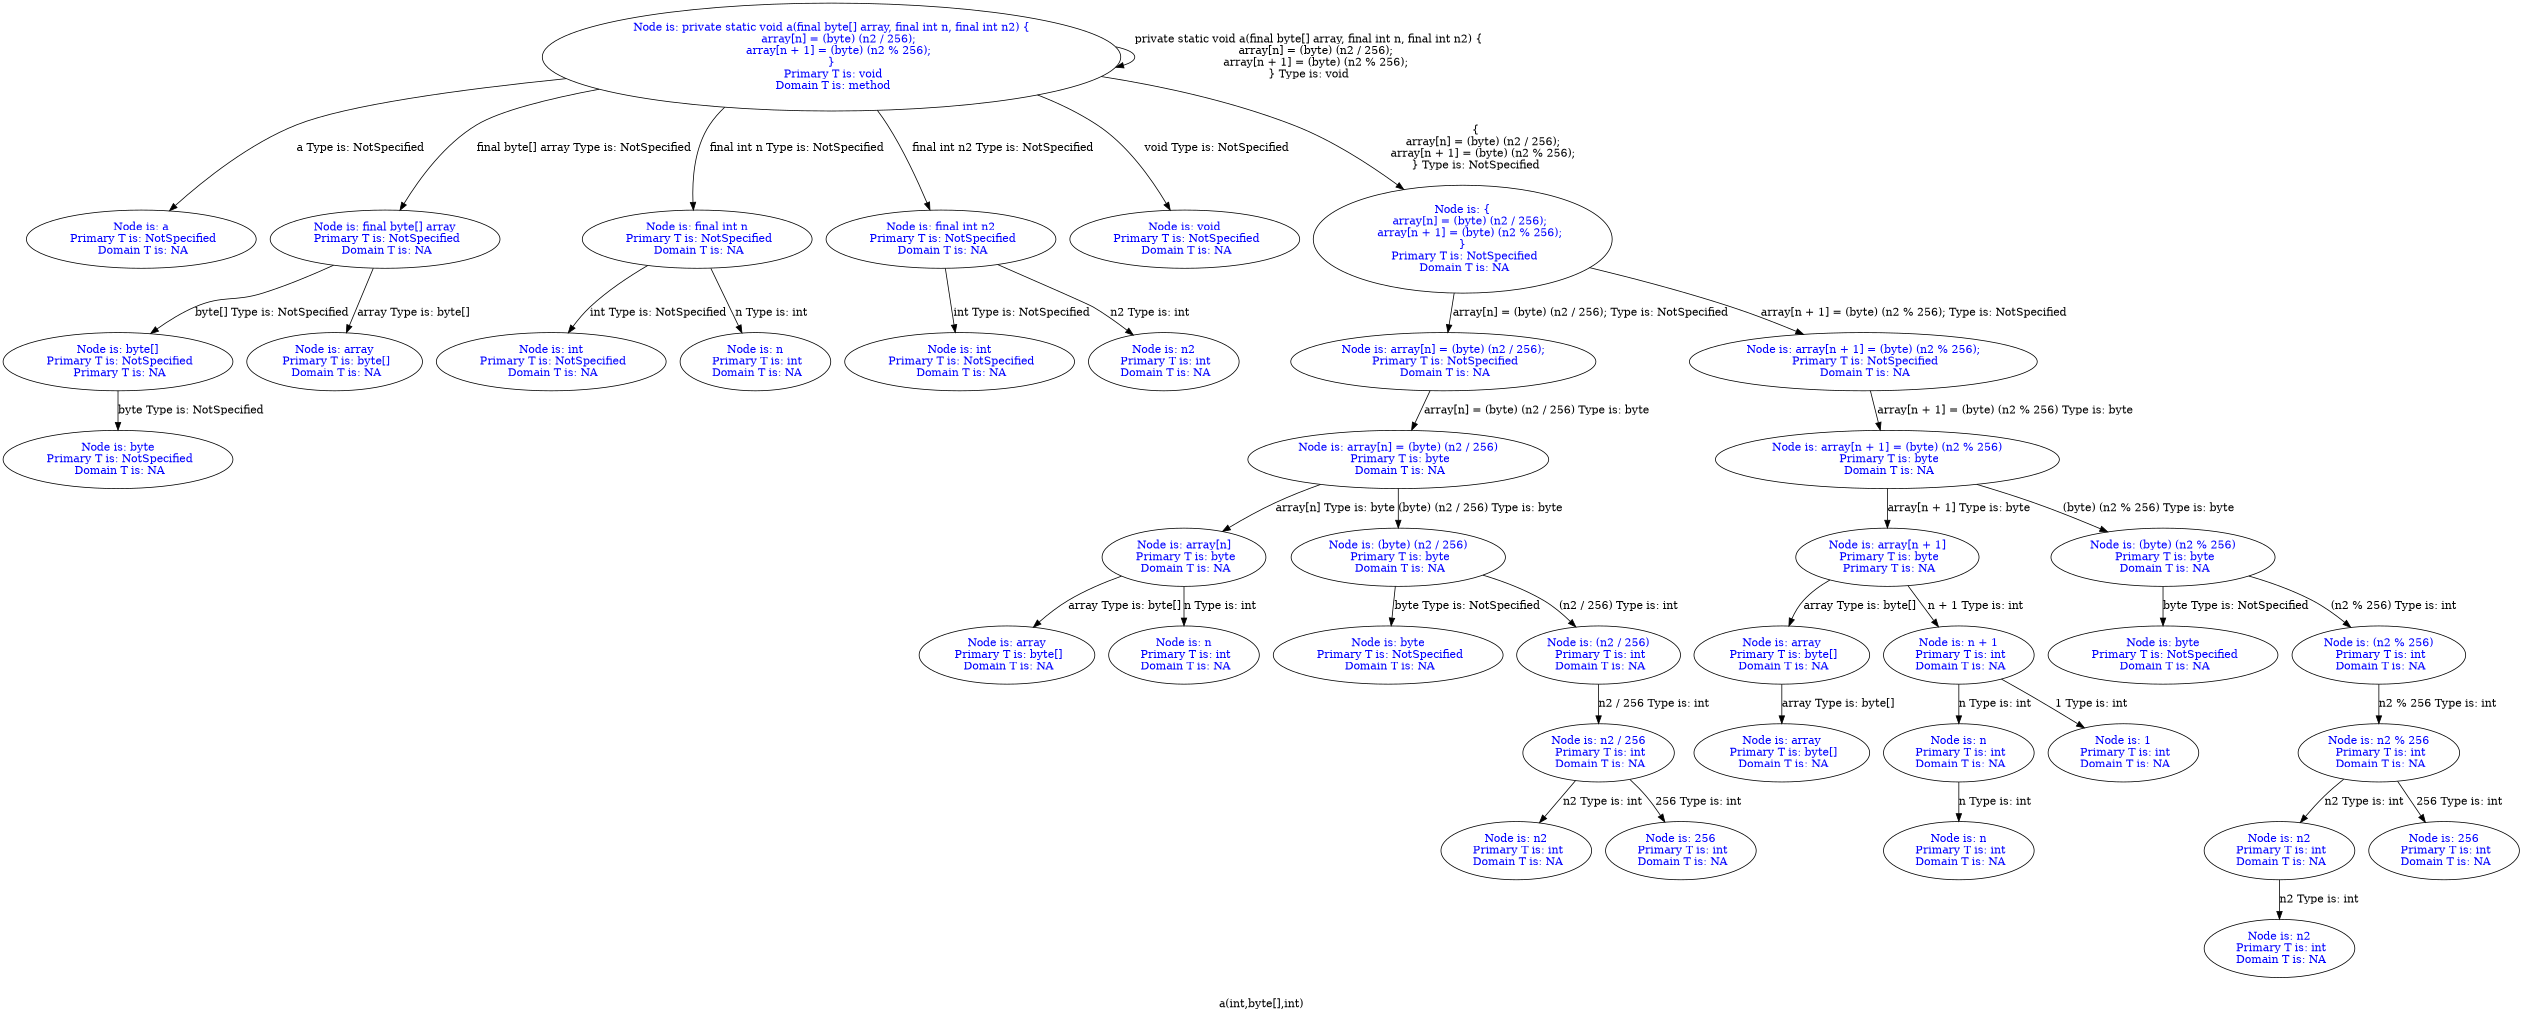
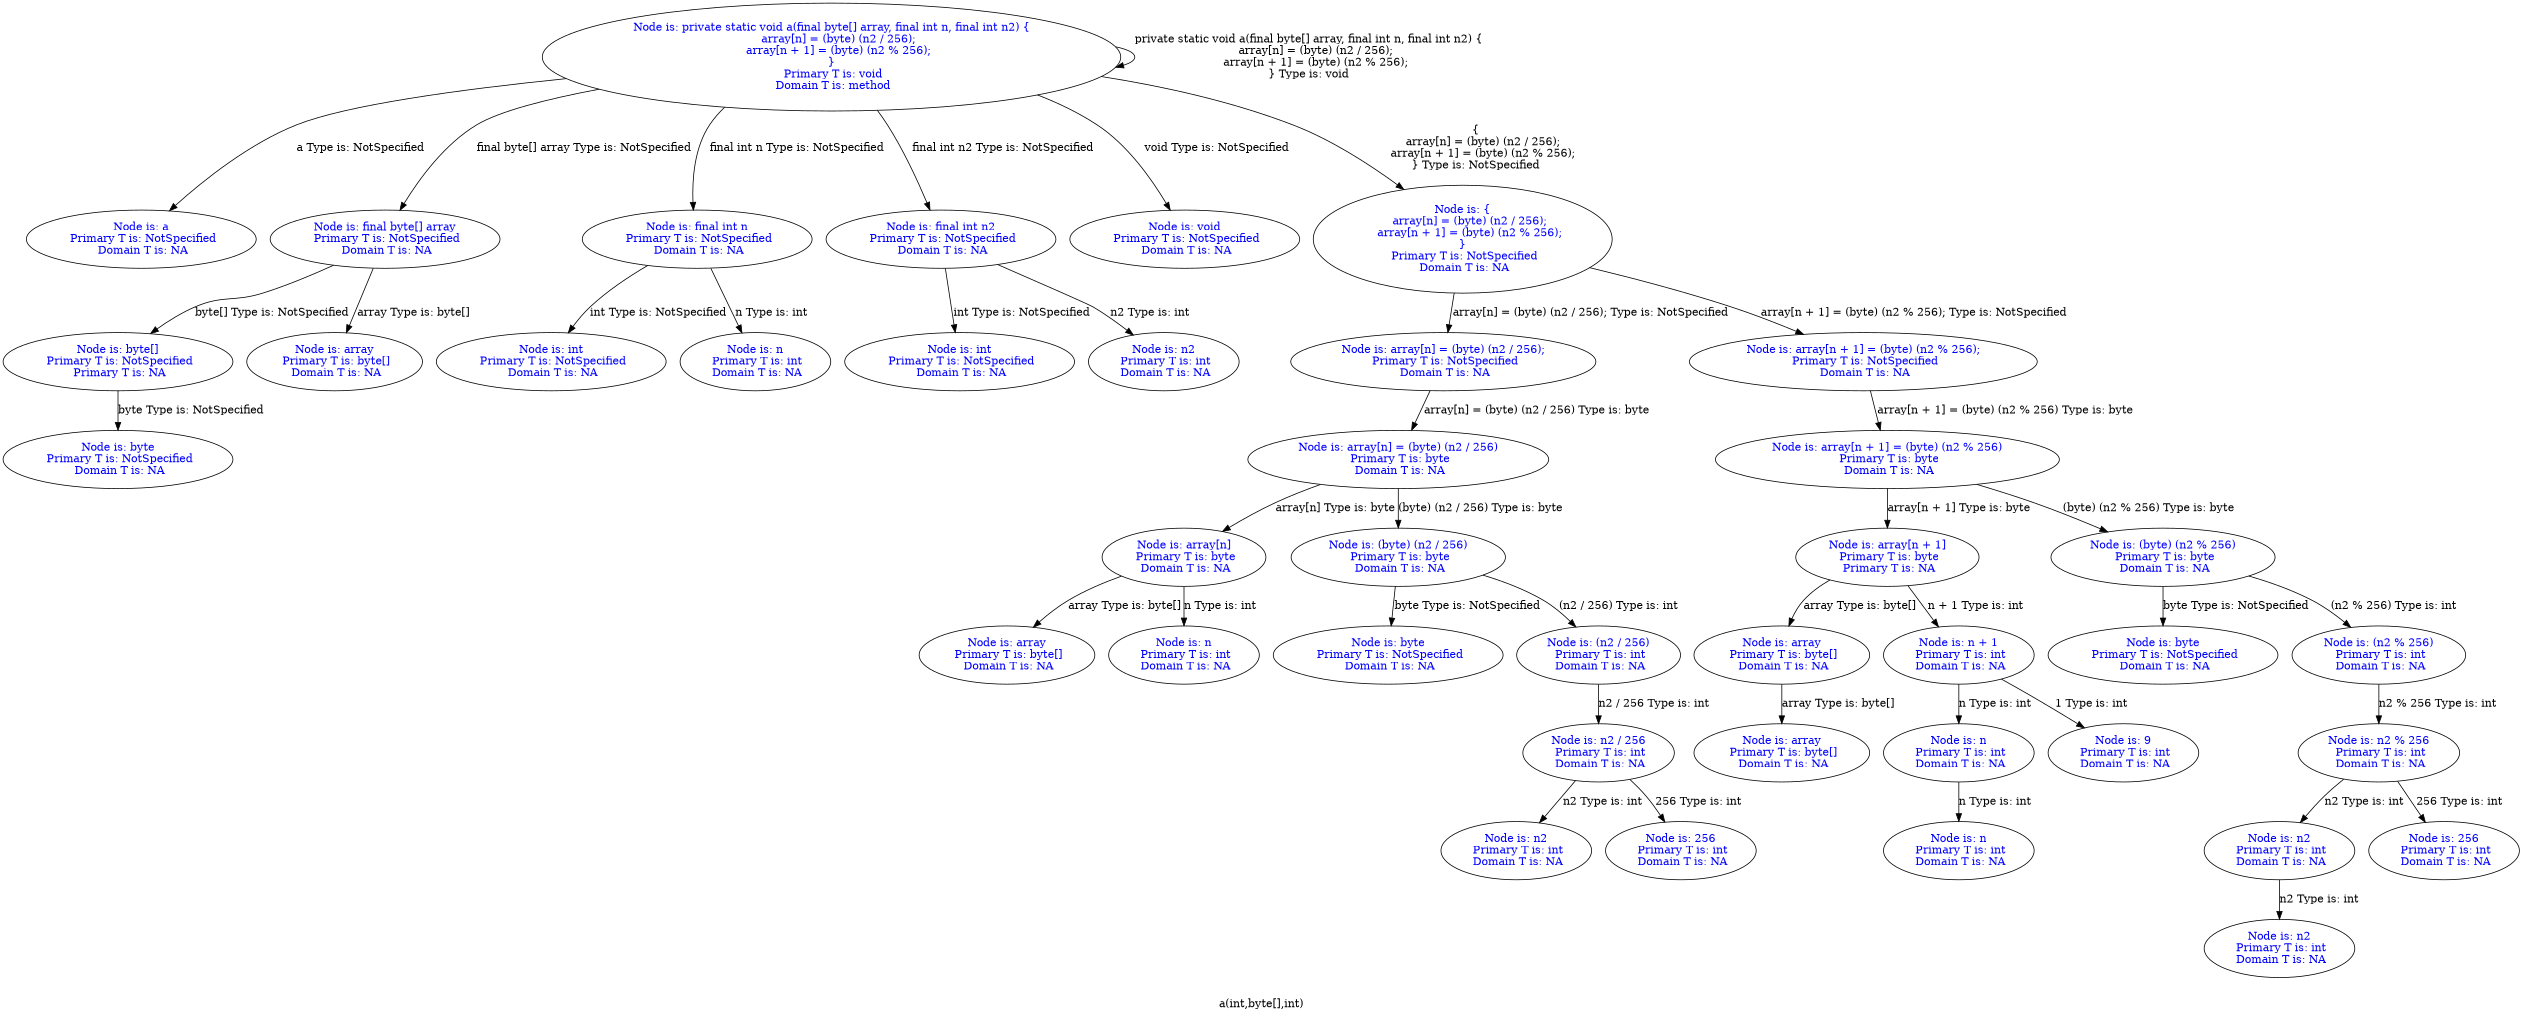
node "Node is: 1 Primary T is: int Domain T is: NA": label "Node is: 1 Primary T is: int Domain T is: NA" -> "Node is: 9 Primary T is: int Domain T is: NA"
